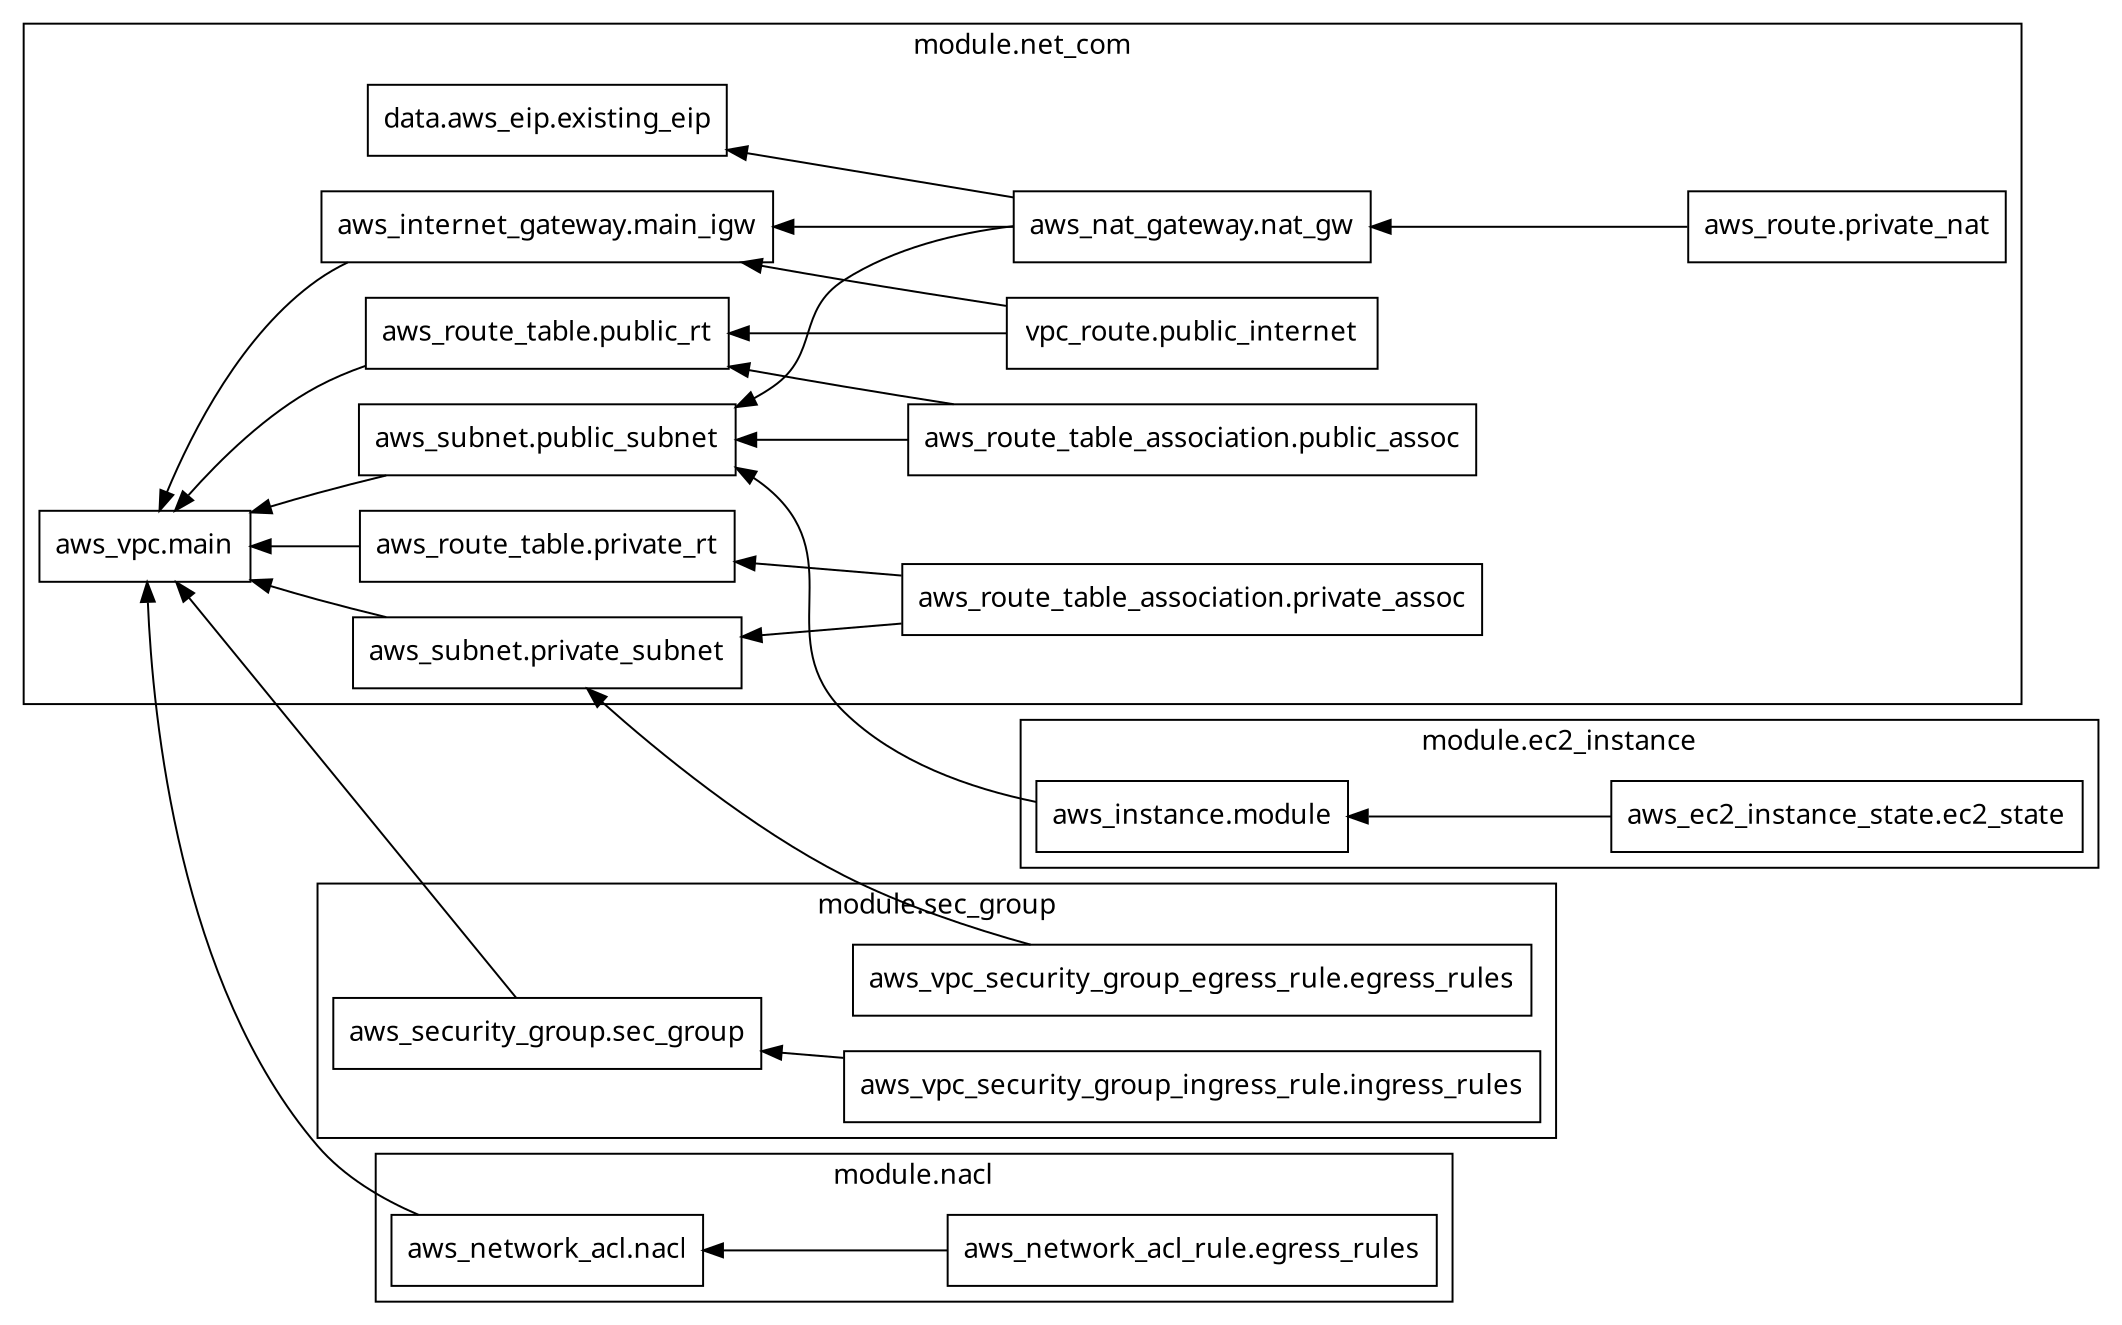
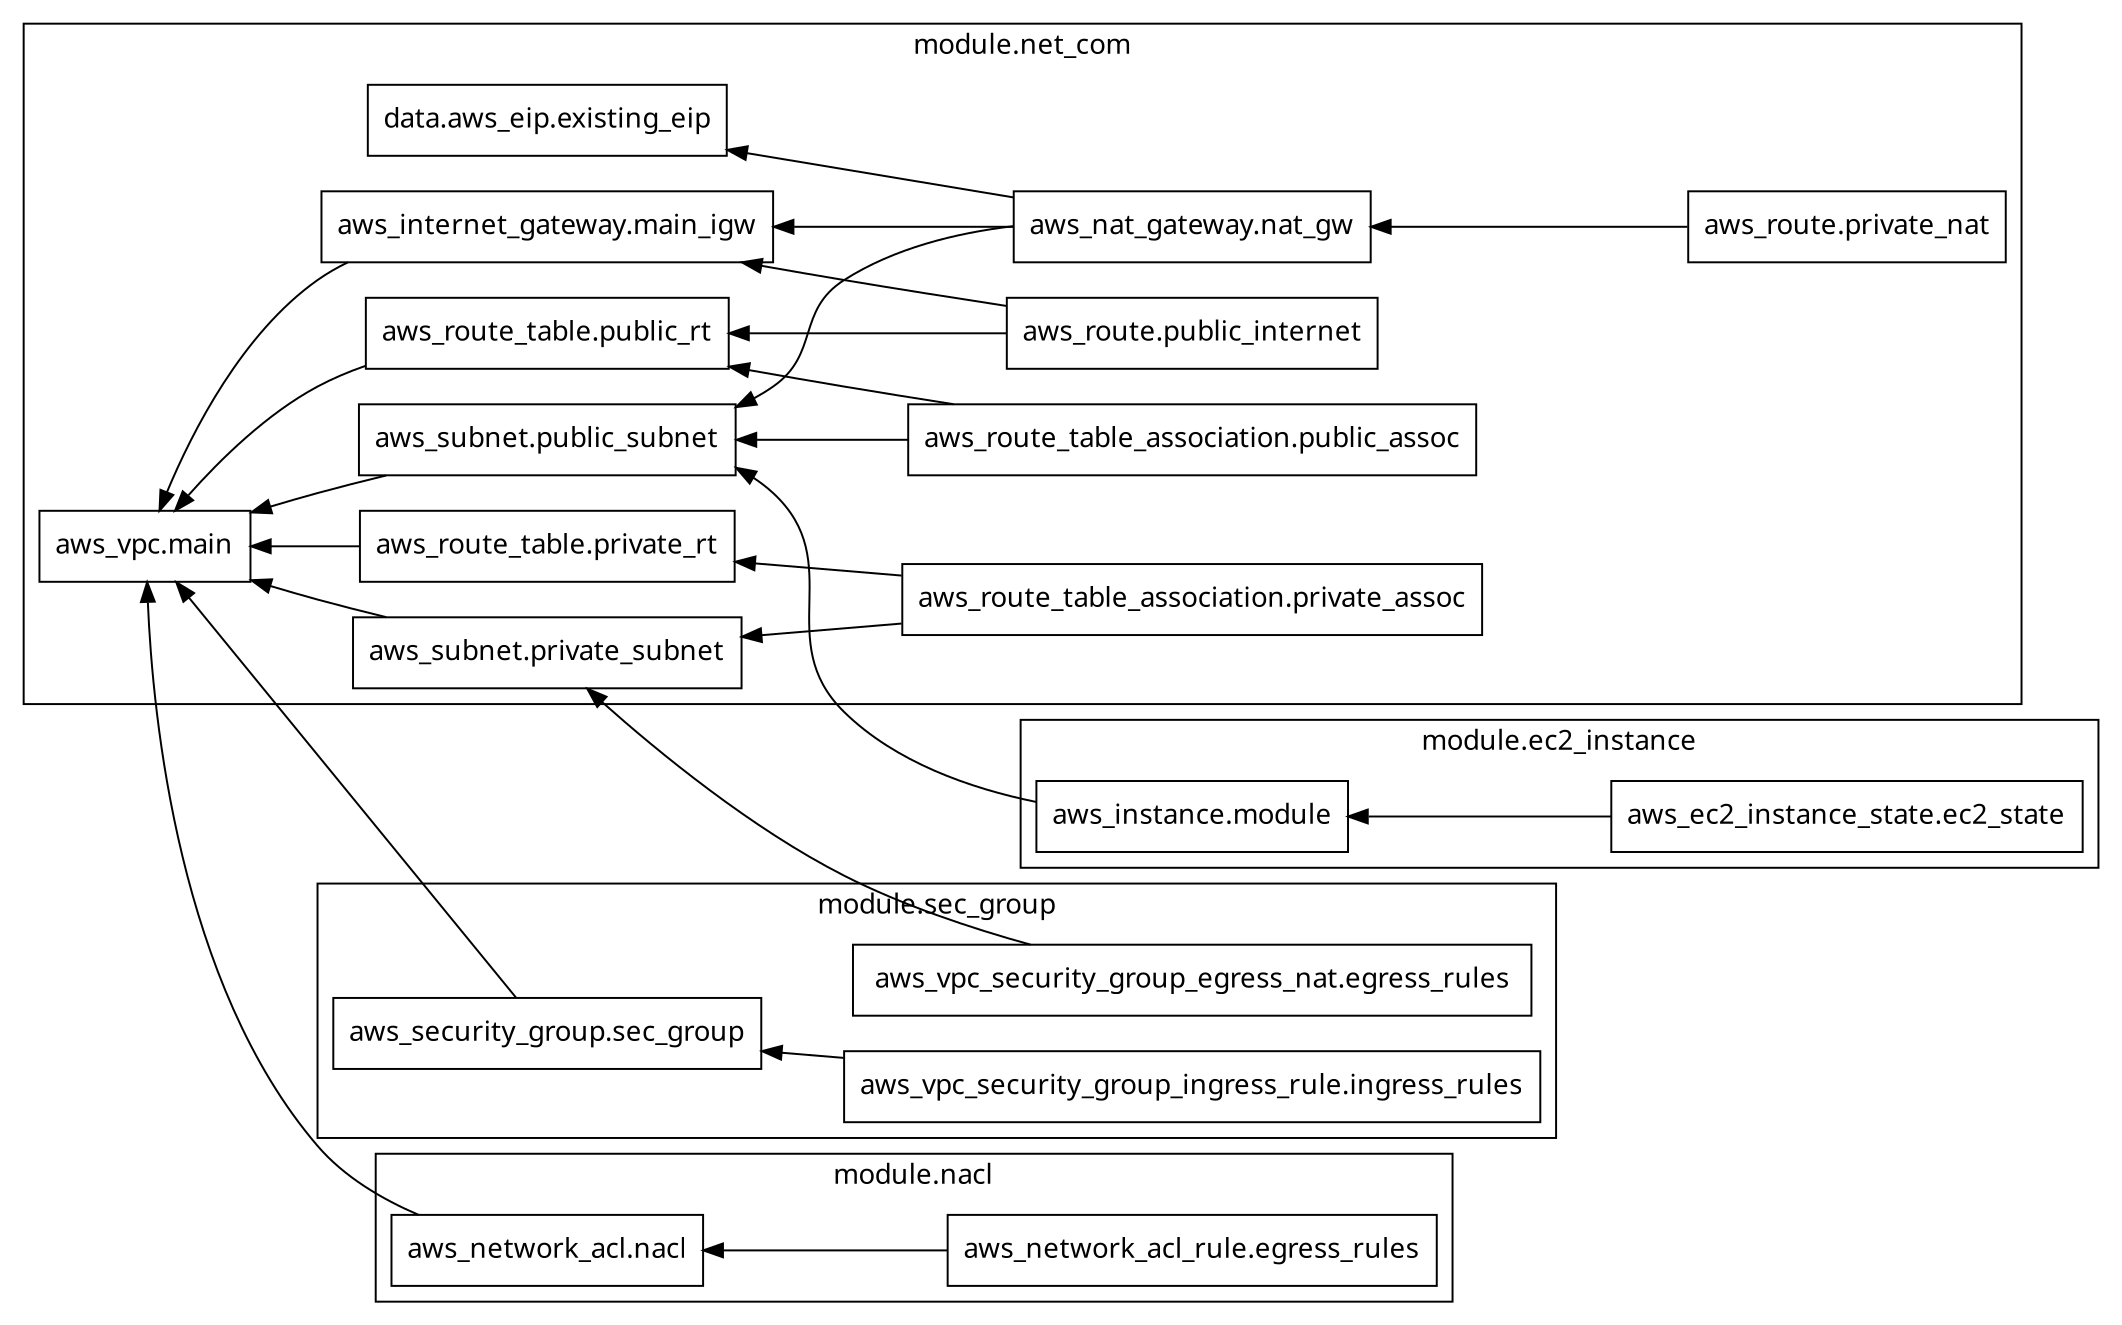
node "vpc_route.public_internet": label "vpc_route.public_internet" -> "aws_route.public_internet"
node "aws_vpc_security_group_egress_rule.egress_rules": label "aws_vpc_security_group_egress_rule.egress_rules" -> "aws_vpc_security_group_egress_nat.egress_rules"
